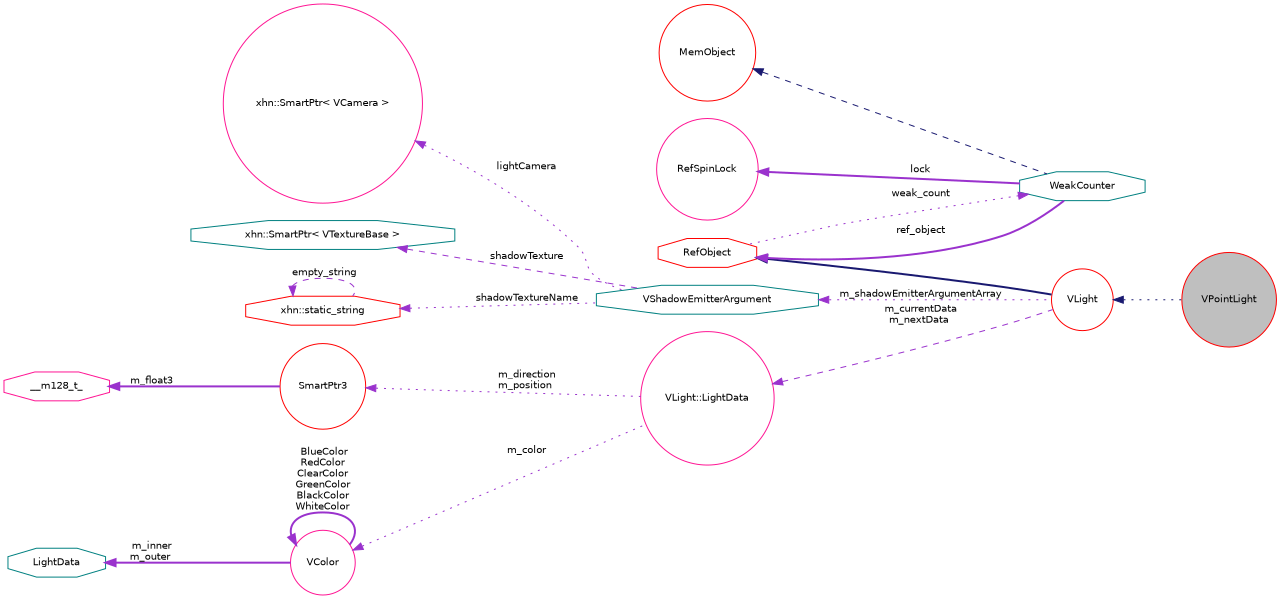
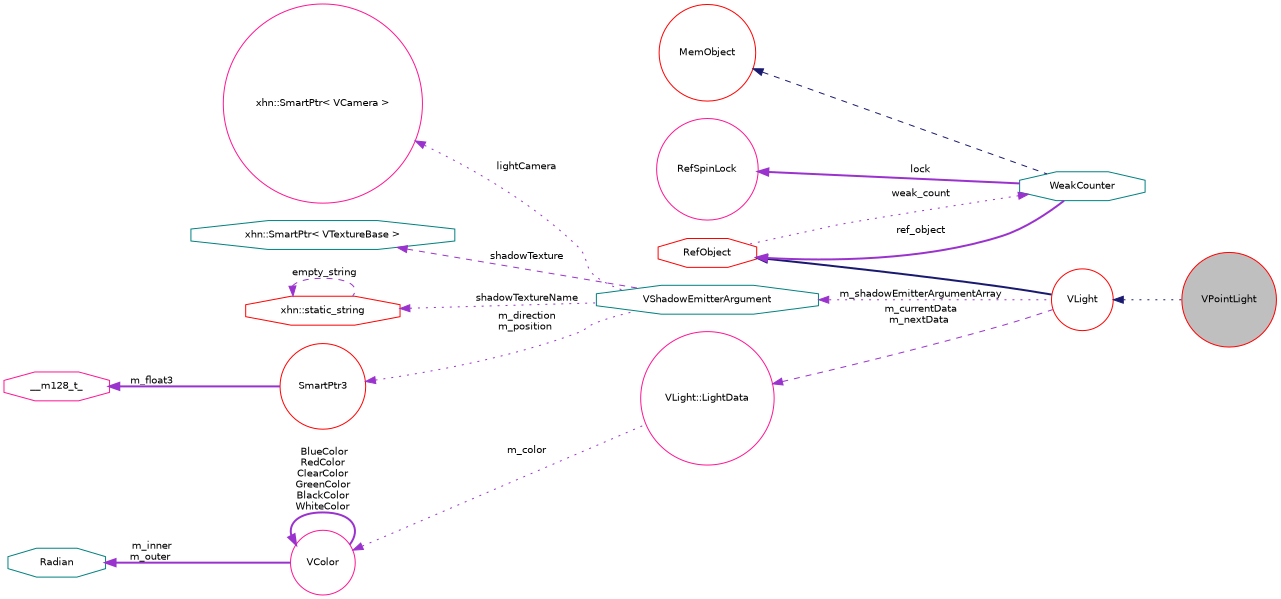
edge "VLight::LightData" -> "SmartPtr3": now "VShadowEmitterArgument" -> "SmartPtr3"
node "LightData": label "LightData" -> "Radian"
